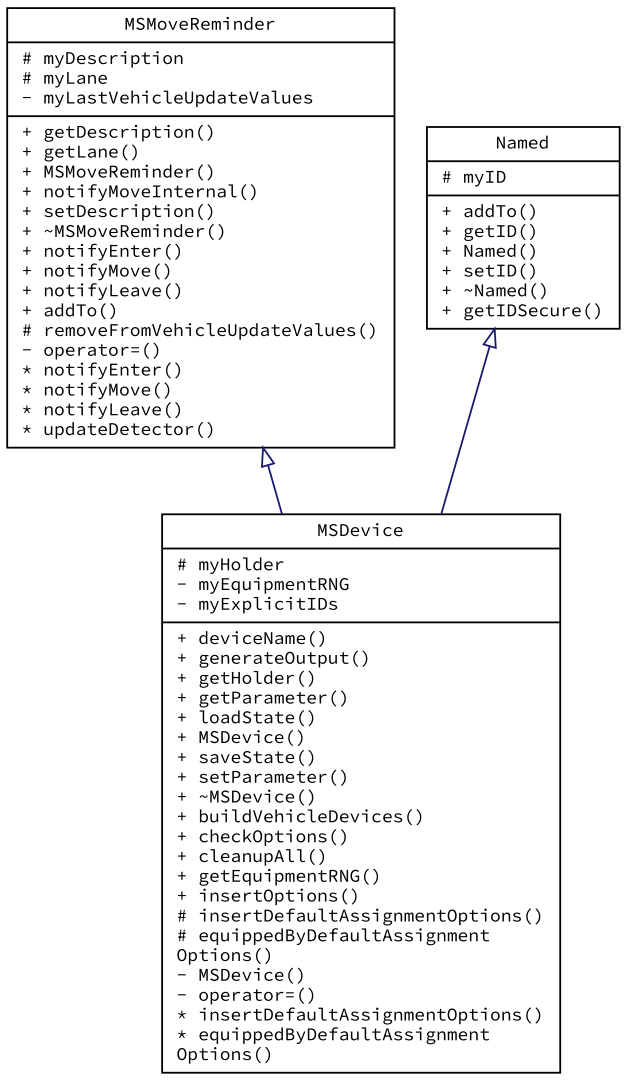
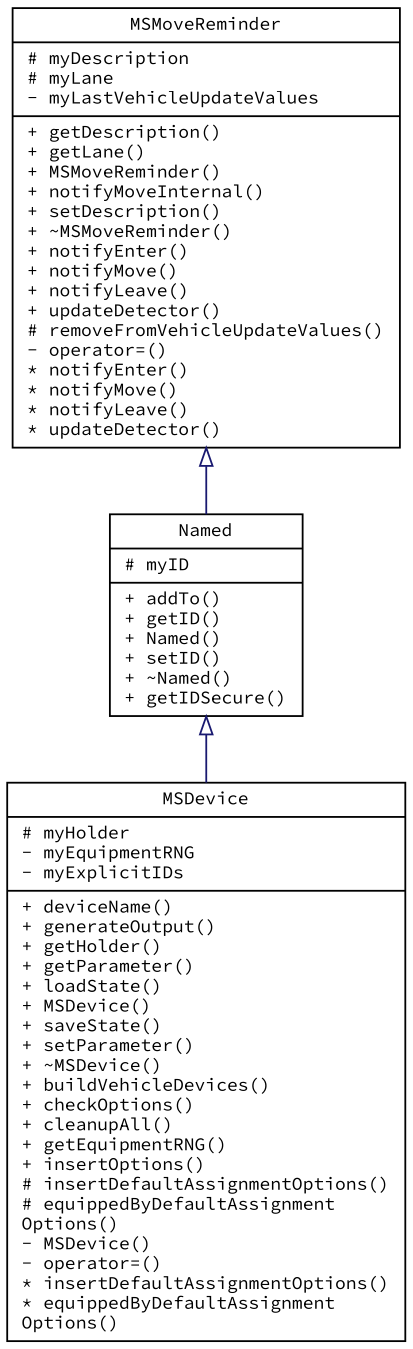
node "MSMoveReminder": text "+ addTo()" -> "+ updateDetector()"
edge "MSDevice" -> "MSMoveReminder": now "Named" -> "MSMoveReminder"
